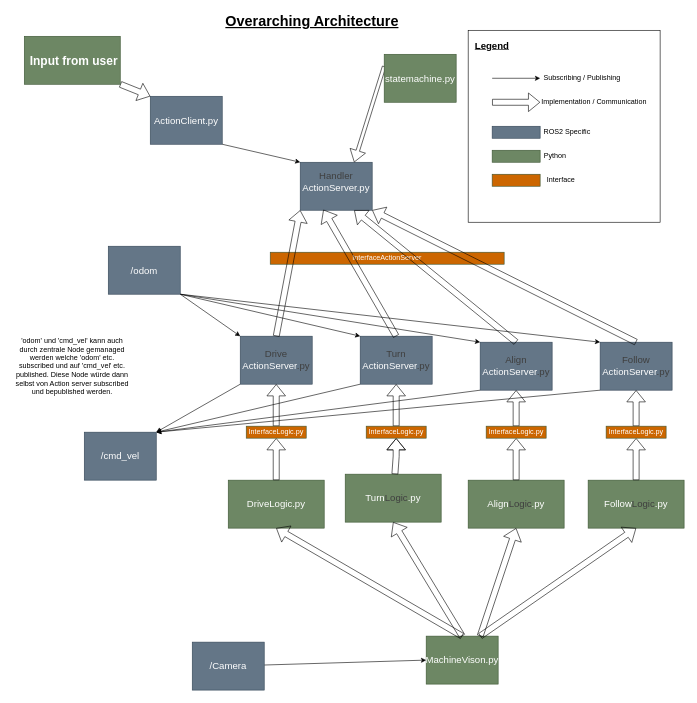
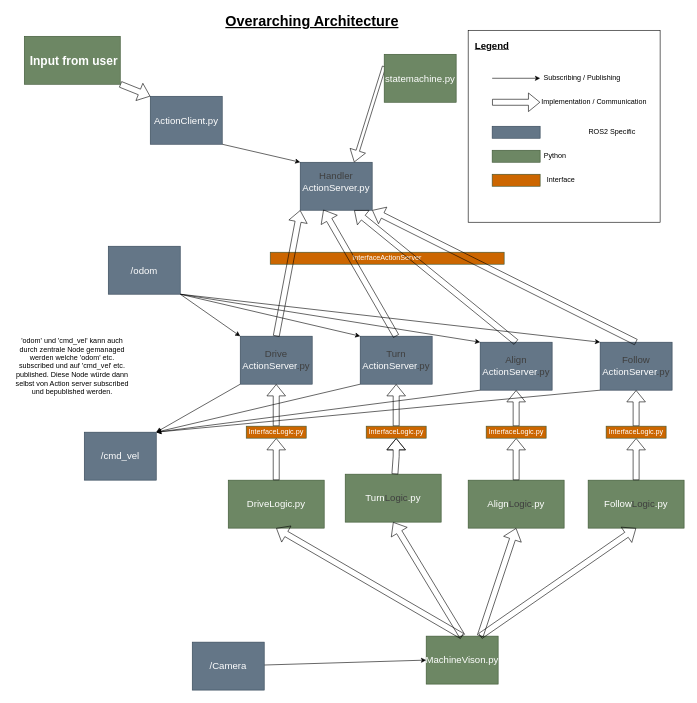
node "ROS2 Specific": moved (567, 132) -> (612, 132)
